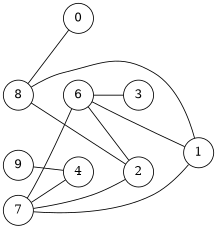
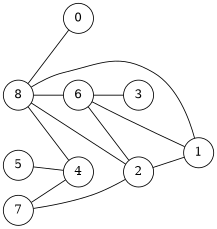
edge "8" -- "4": added
edge "6" -- "7": now "6" -- "8"
node "9": label "9" -> "5"
edge "1" -- "7": now "1" -- "2"
